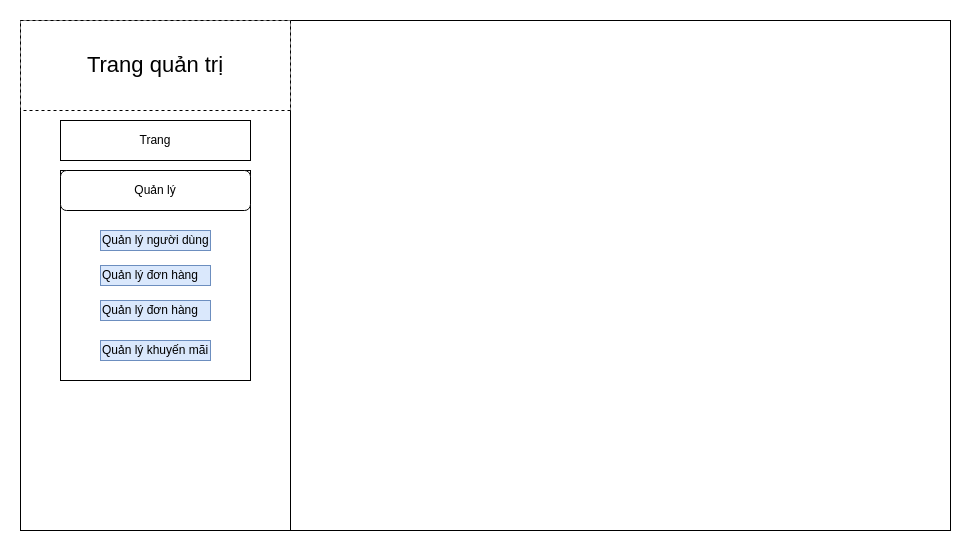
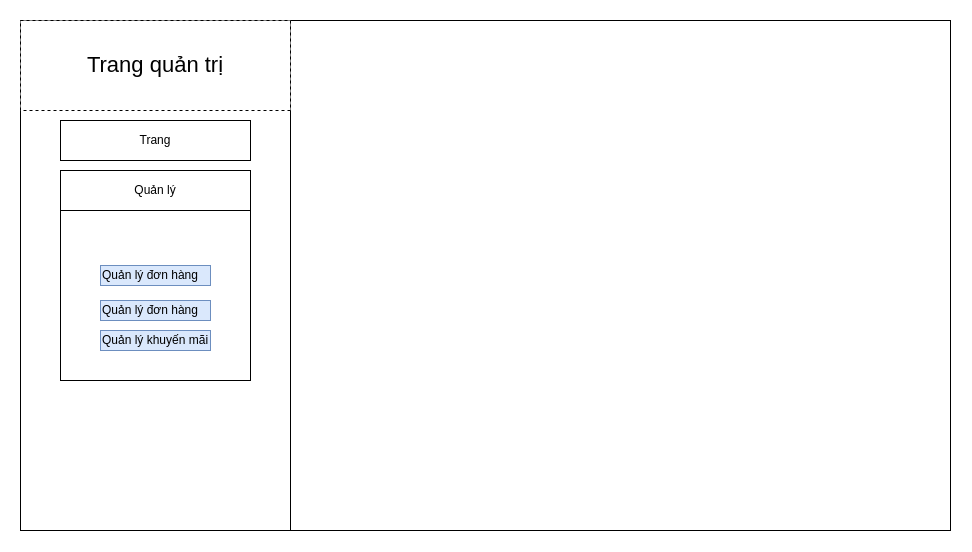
node "Quản lý": shape rounded rectangle -> rectangle
node "Quản lý người dùng": removed
node "Quản lý khuyến mãi": moved (156, 351) -> (156, 341)
